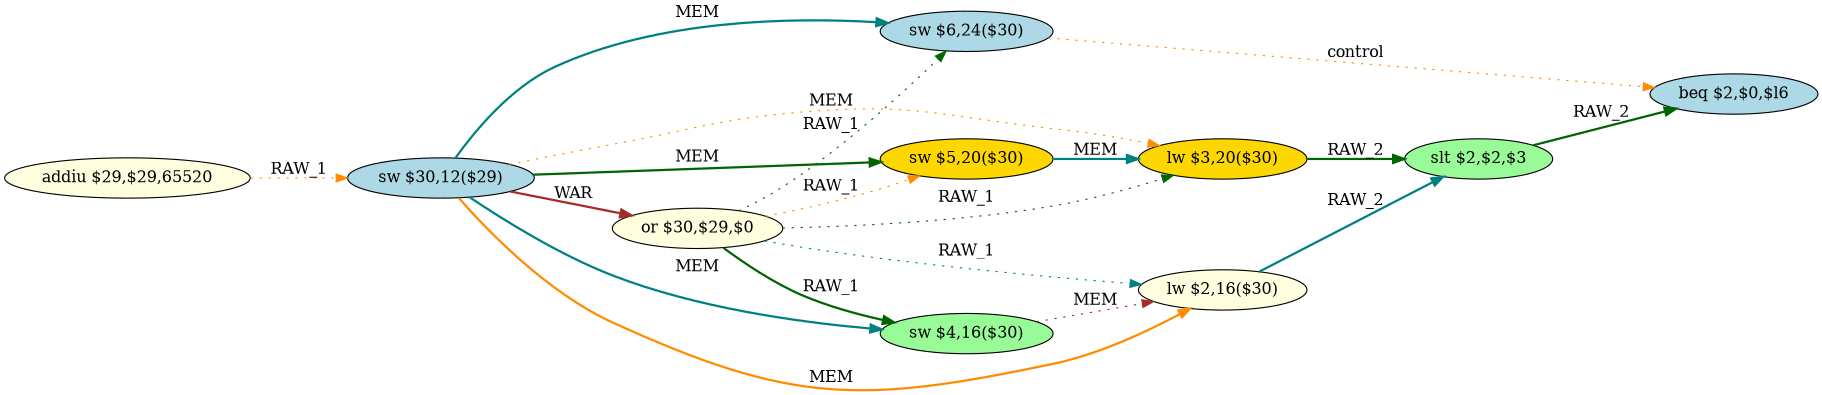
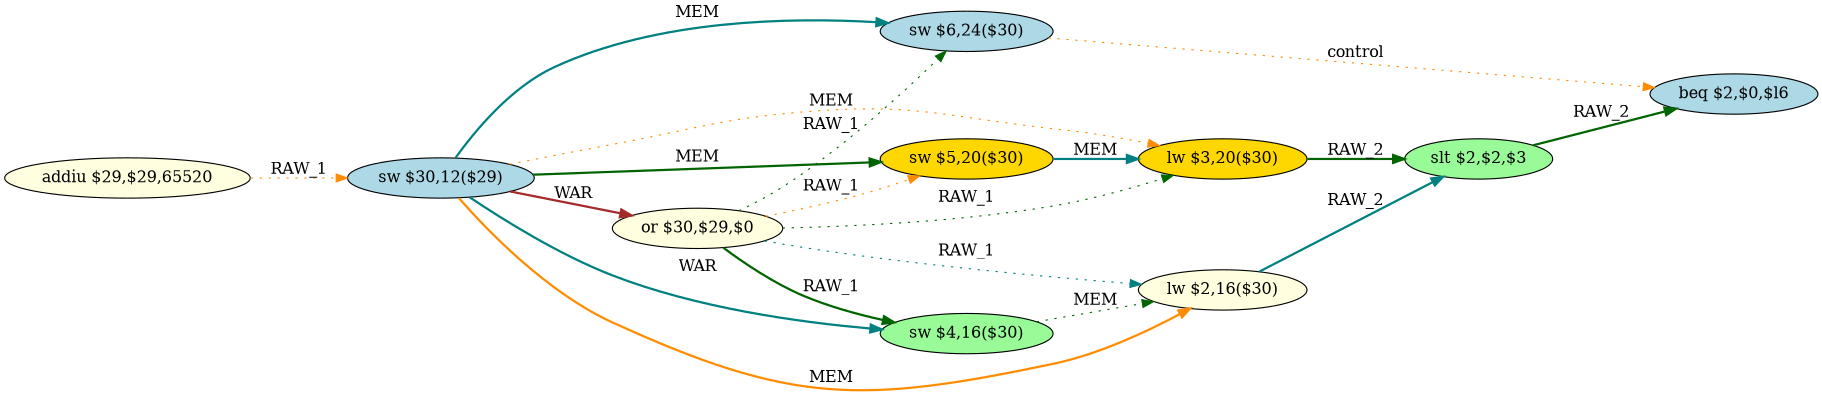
edge "sw $30,12($29)" -> "sw $4,16($30)": label "MEM" -> "WAR"
edge "sw $4,16($30)" -> "lw $2,16($30)": color brown -> darkgreen
